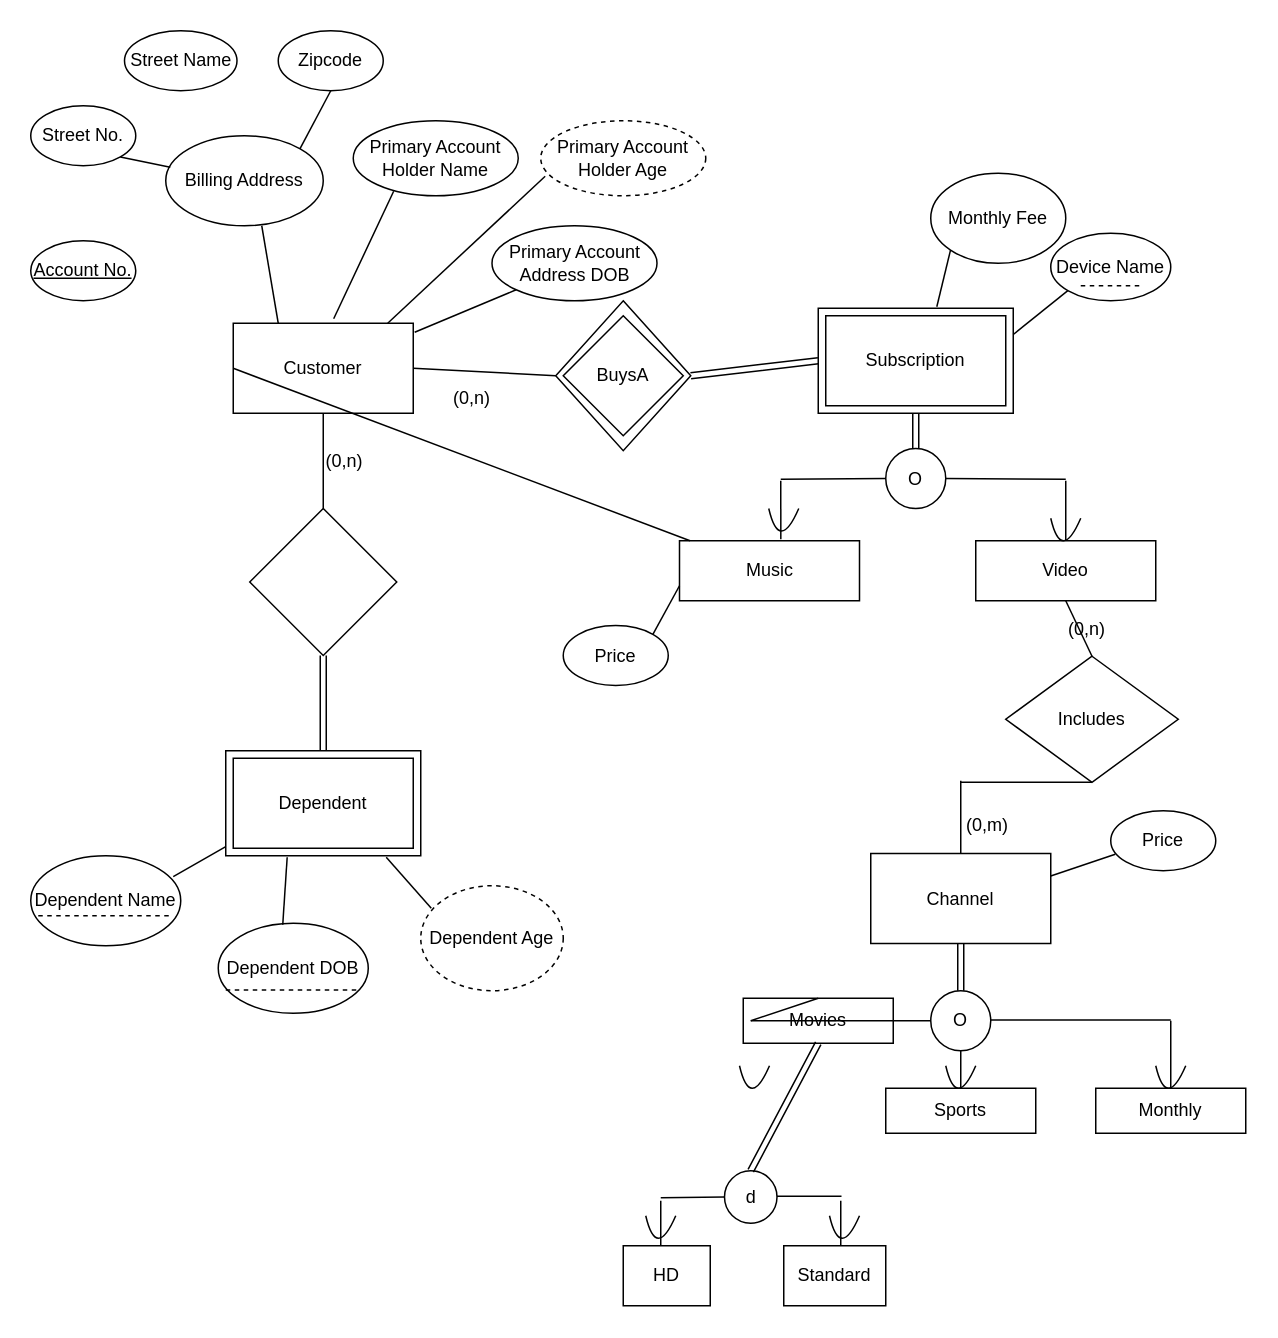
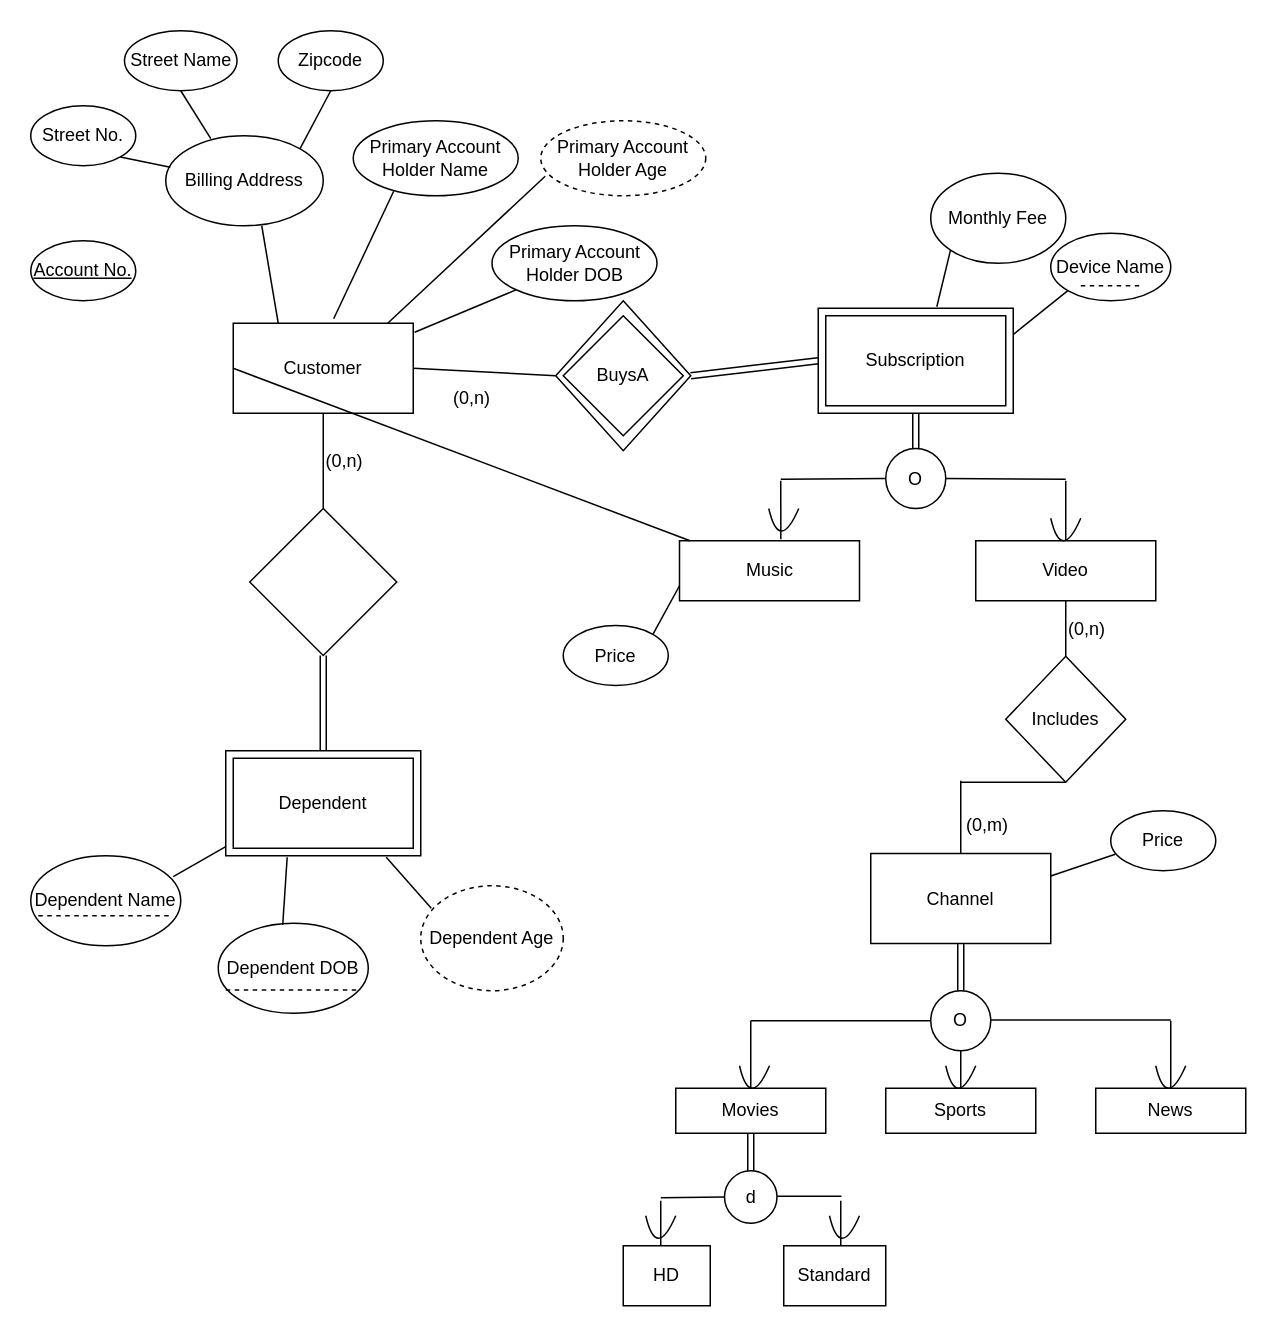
edge "Street Name" -- "Billing Address": added
node "Primary Account Address DOB": label "Primary Account Address DOB" -> "Primary Account Holder DOB"
node "Includes": size 173x126 -> 120x126
node "Movies": moved (818, 1021) -> (751, 1111)
node "Monthly": label "Monthly" -> "News"
